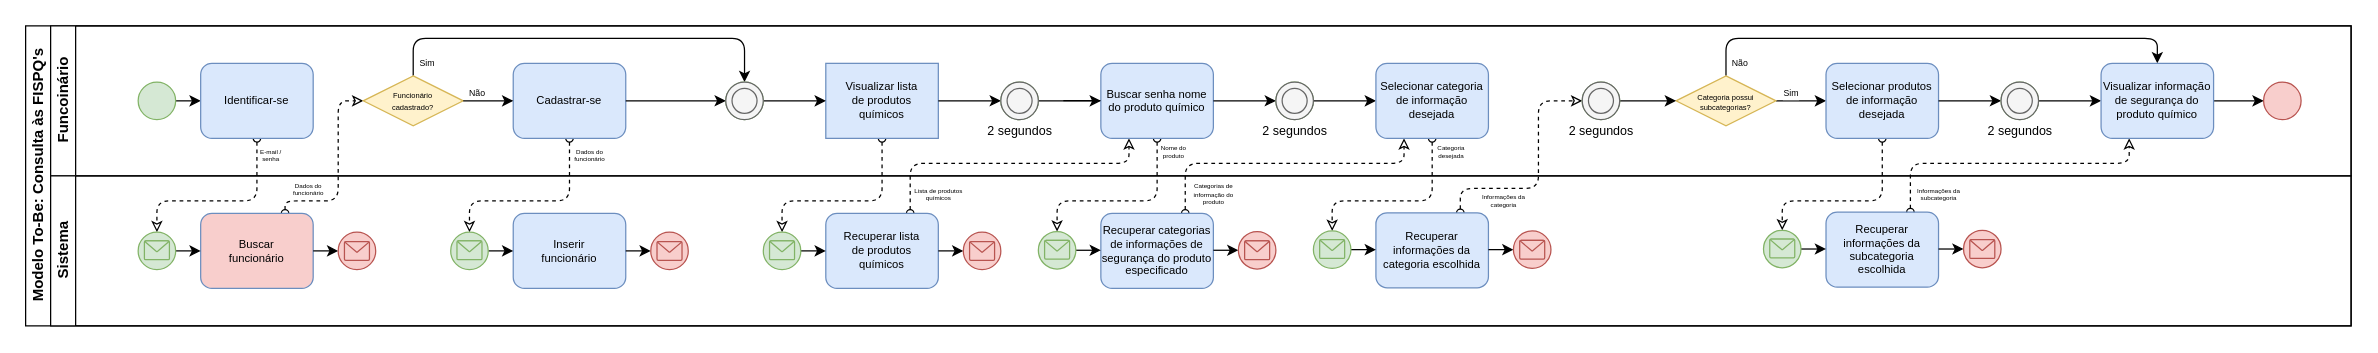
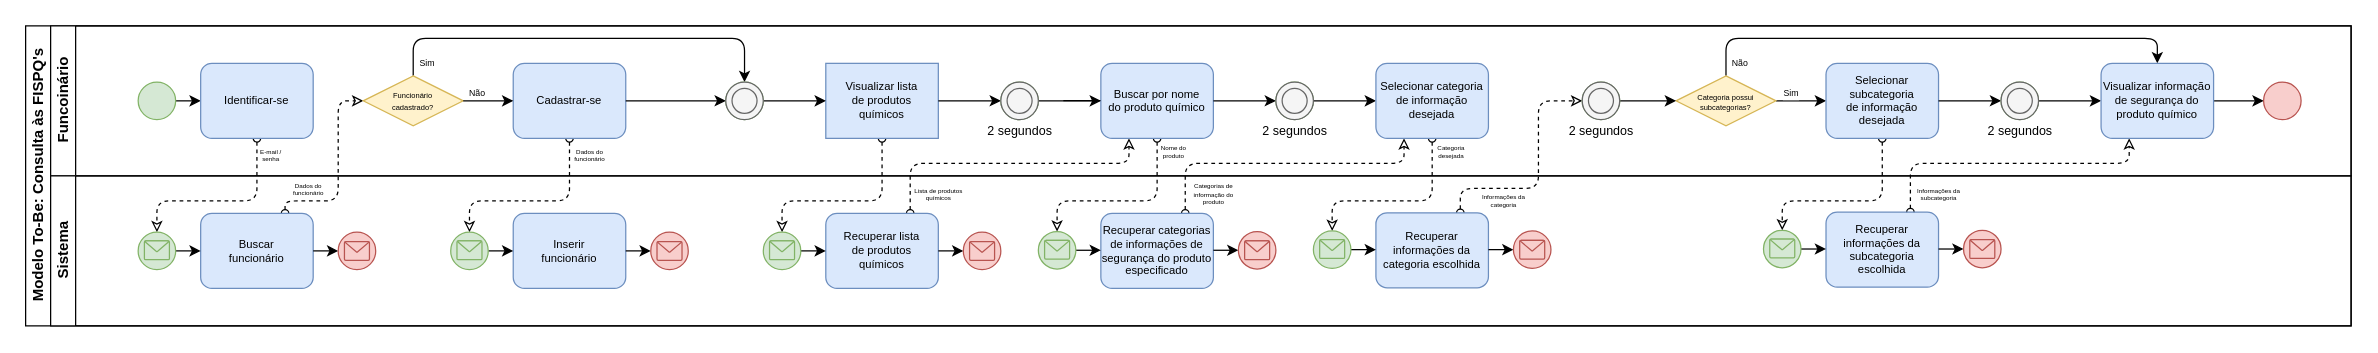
node "Buscar senha nome do produto químico": label "Buscar senha nome do produto químico" -> "Buscar por nome do produto químico"
node "Selecionar produtos de informação desejada": label "Selecionar produtos de informação desejada" -> "Selecionar subcategoria de informação desejada"
node "Buscar funcionário": fillcolor #f8cecc -> #dae8fc
